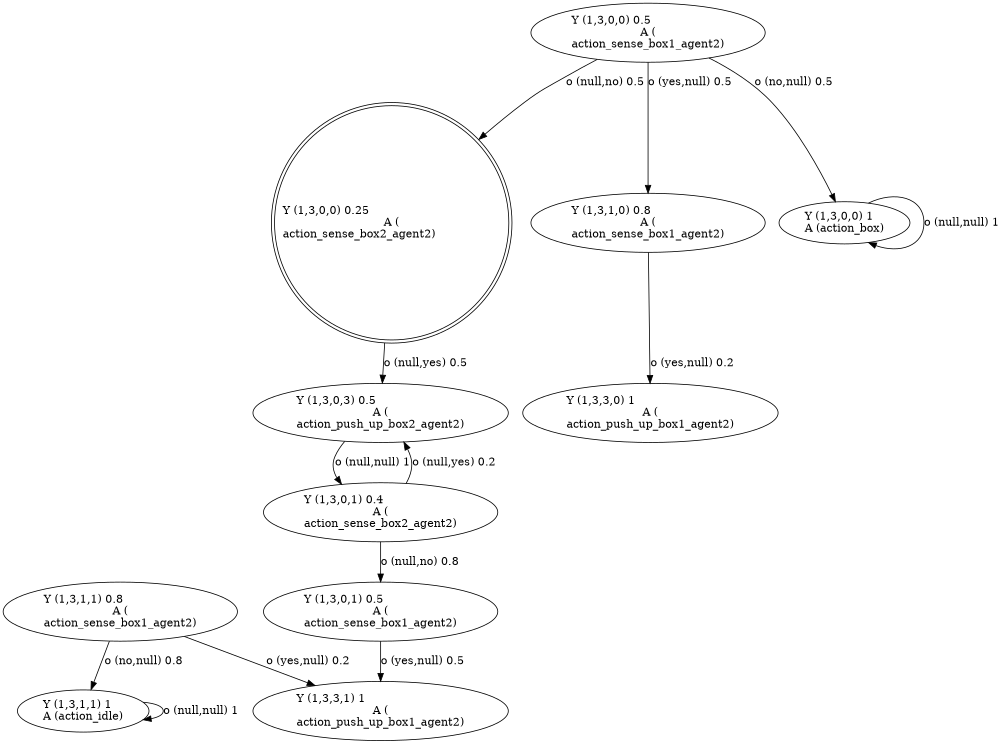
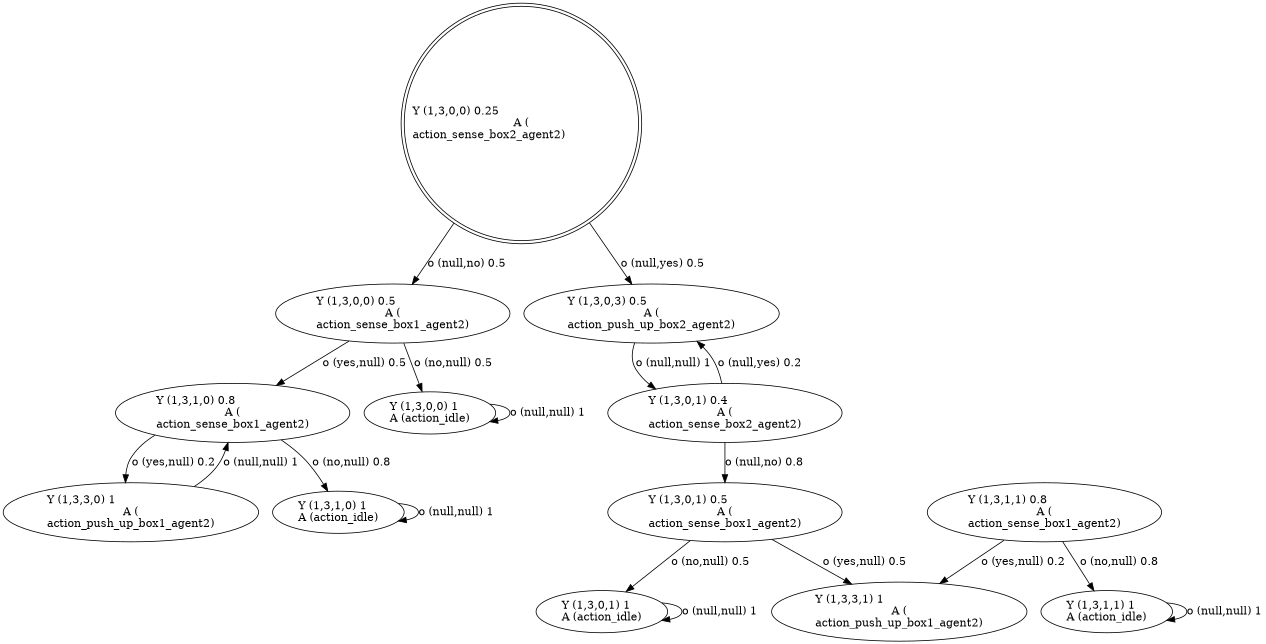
edge "Y (1,3,0,0) 0.5 A ( action_sense_box1_agent2)" -> "Y (1,3,0,0) 0.25 A ( action_sense_box2_agent2)": reversed
node "Y (1,3,0,0) 1 A (action_box)": label "Y (1,3,0,0) 1 A (action_box)" -> "Y (1,3,0,0) 1 A (action_idle)"
edge "Y (1,3,3,0) 1 A ( action_push_up_box1_agent2)" -> "Y (1,3,1,0) 0.8 A ( action_sense_box1_agent2)": added, label "o (null,null) 1"
node "Y (1,3,1,0) 1 A (action_idle)": added
node "Y (1,3,0,1) 1 A (action_idle)": added
